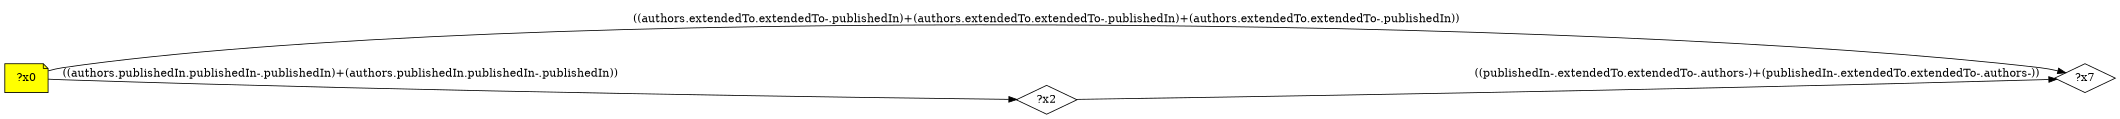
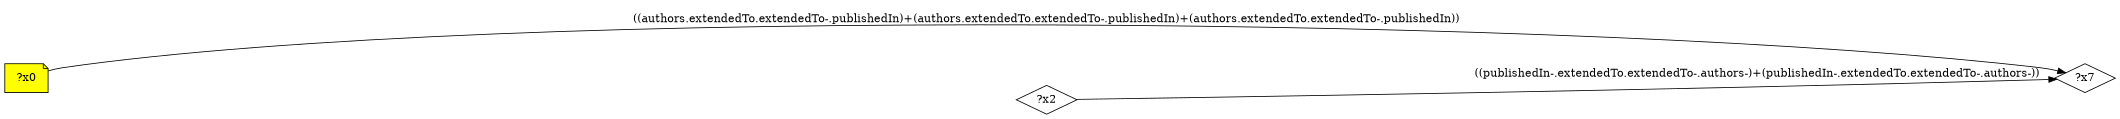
edge "?x0" -> "?x2": removed, label "((authors.publishedIn.publishedIn-.publishedIn)+(authors.publishedIn.publishedIn-.publishedIn))"
